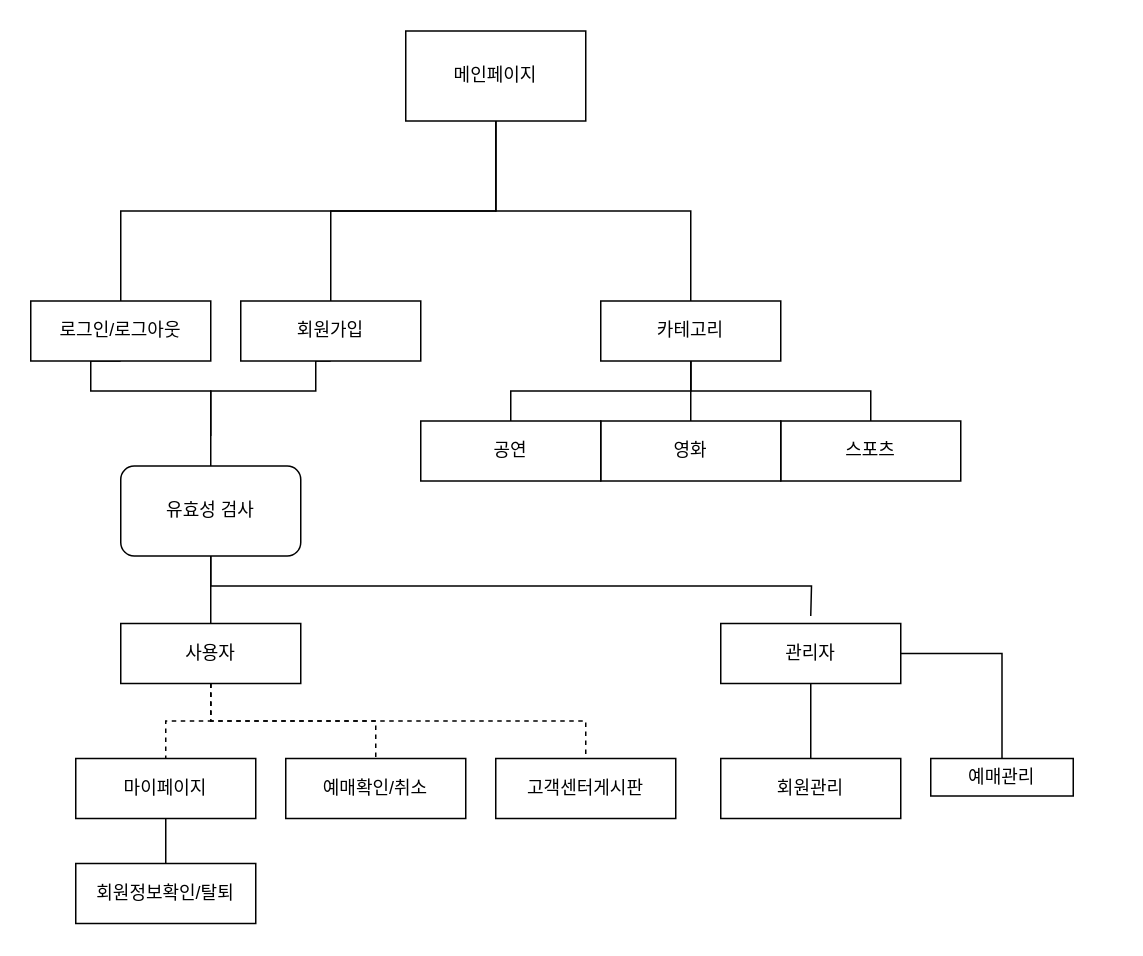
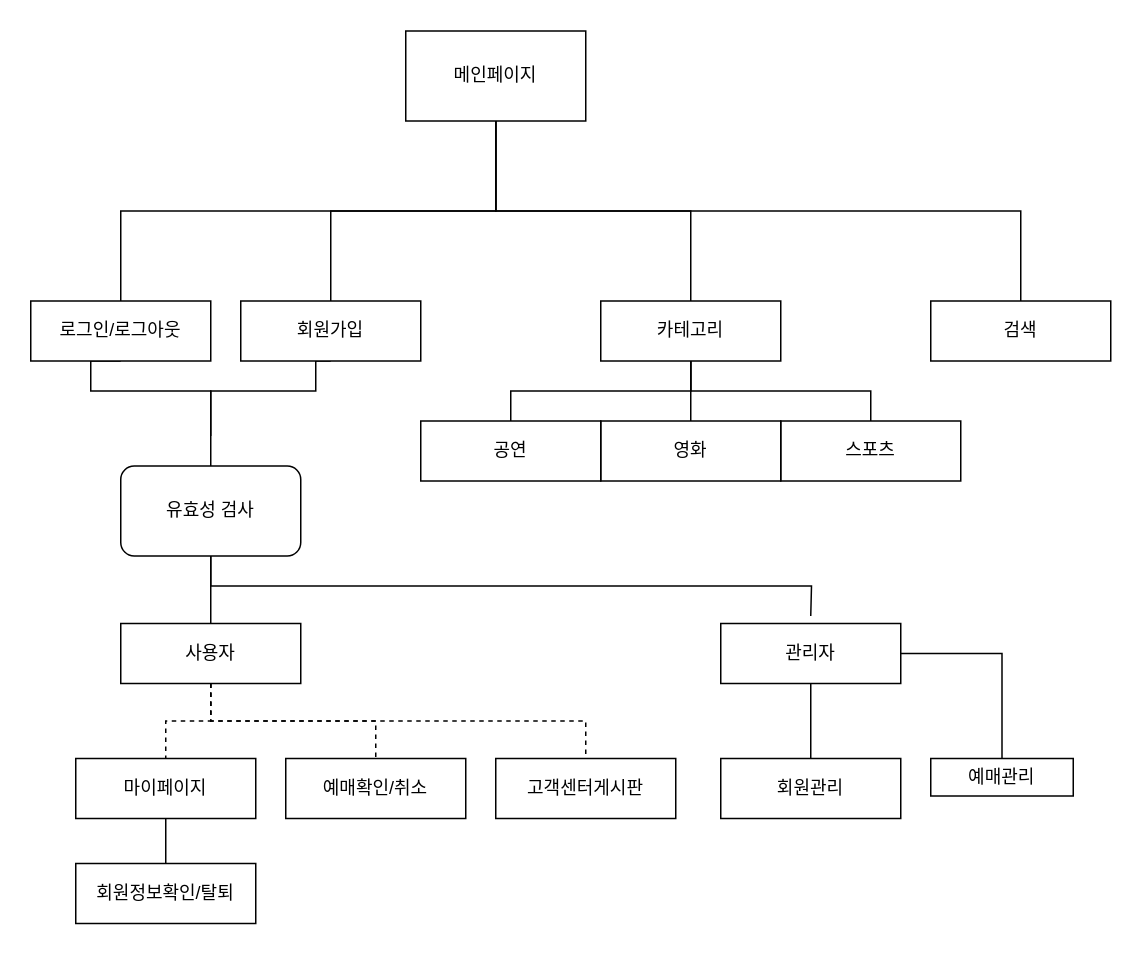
edge "메인페이지" -- "검색": added
node "검색": added
